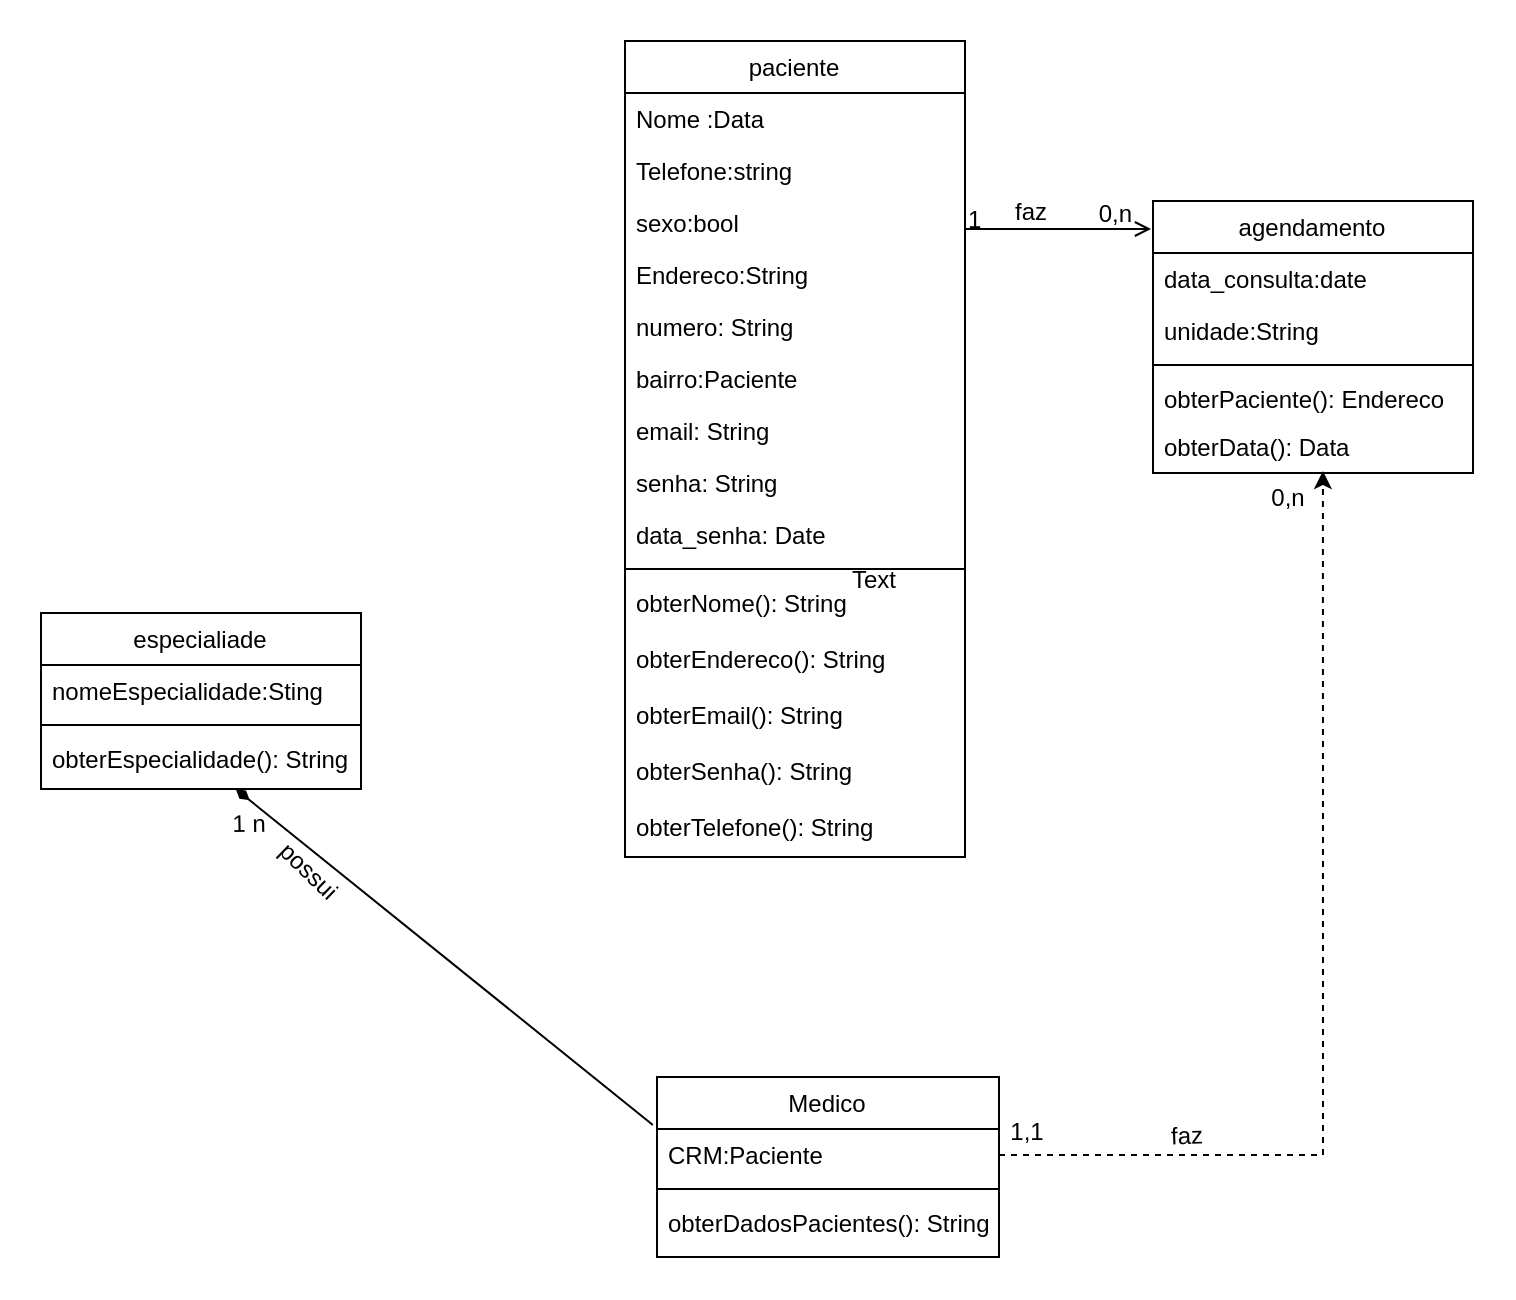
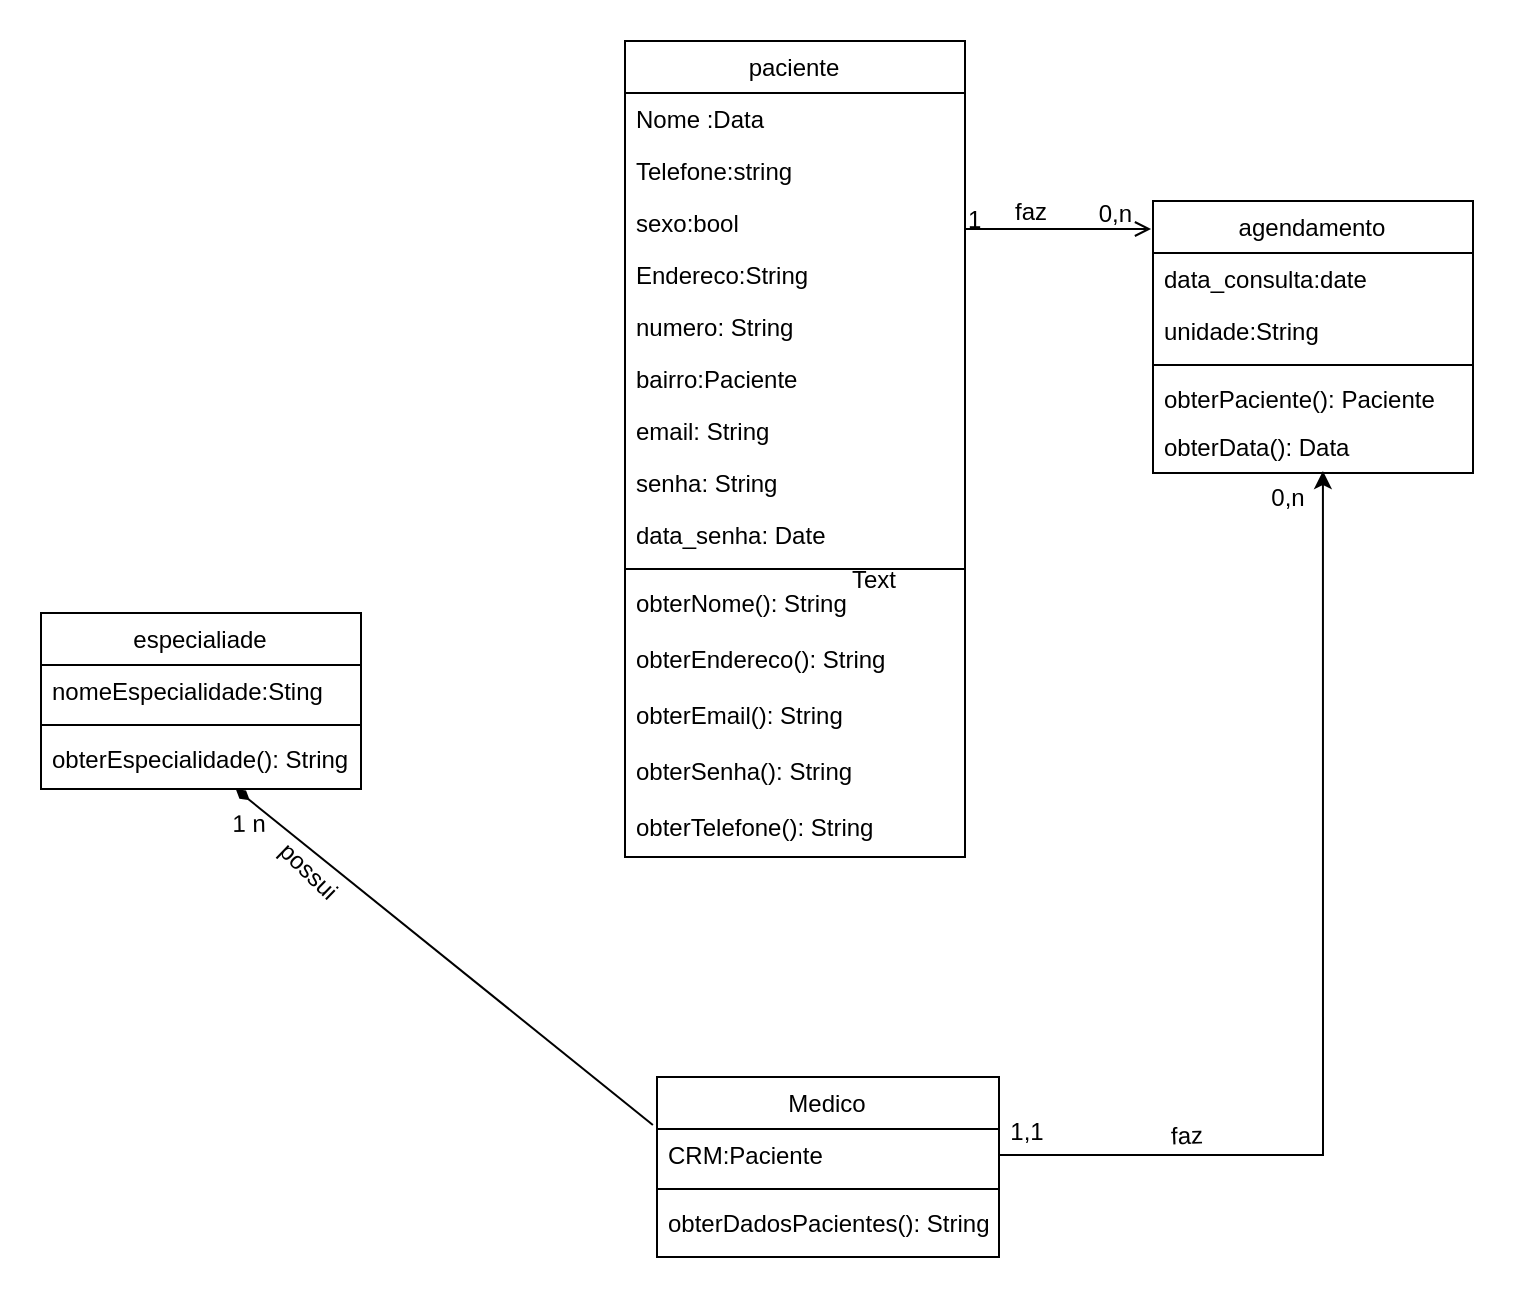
node "obterPaciente(): Endereco": label "obterPaciente(): Endereco" -> "obterPaciente(): Paciente"
edge "CRM:Paciente" -> "obterData(): Data": style dashed -> solid
